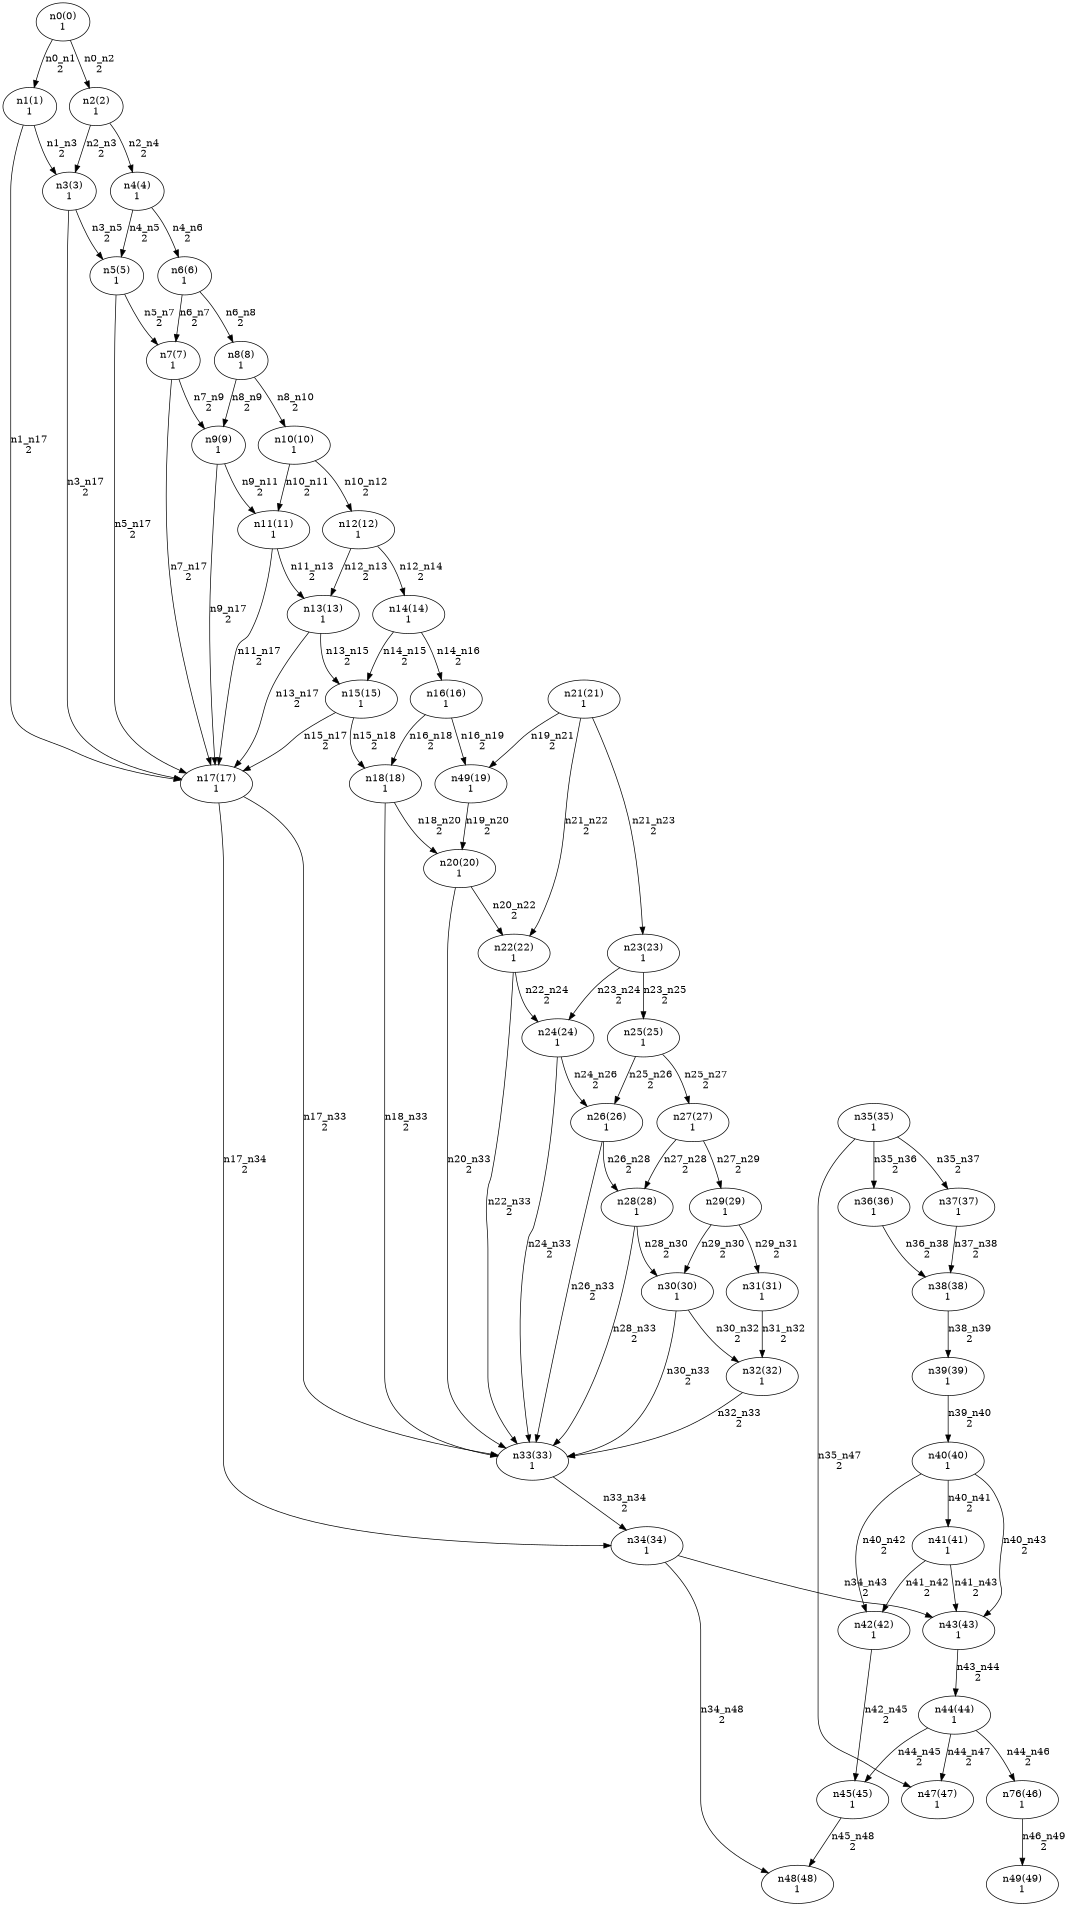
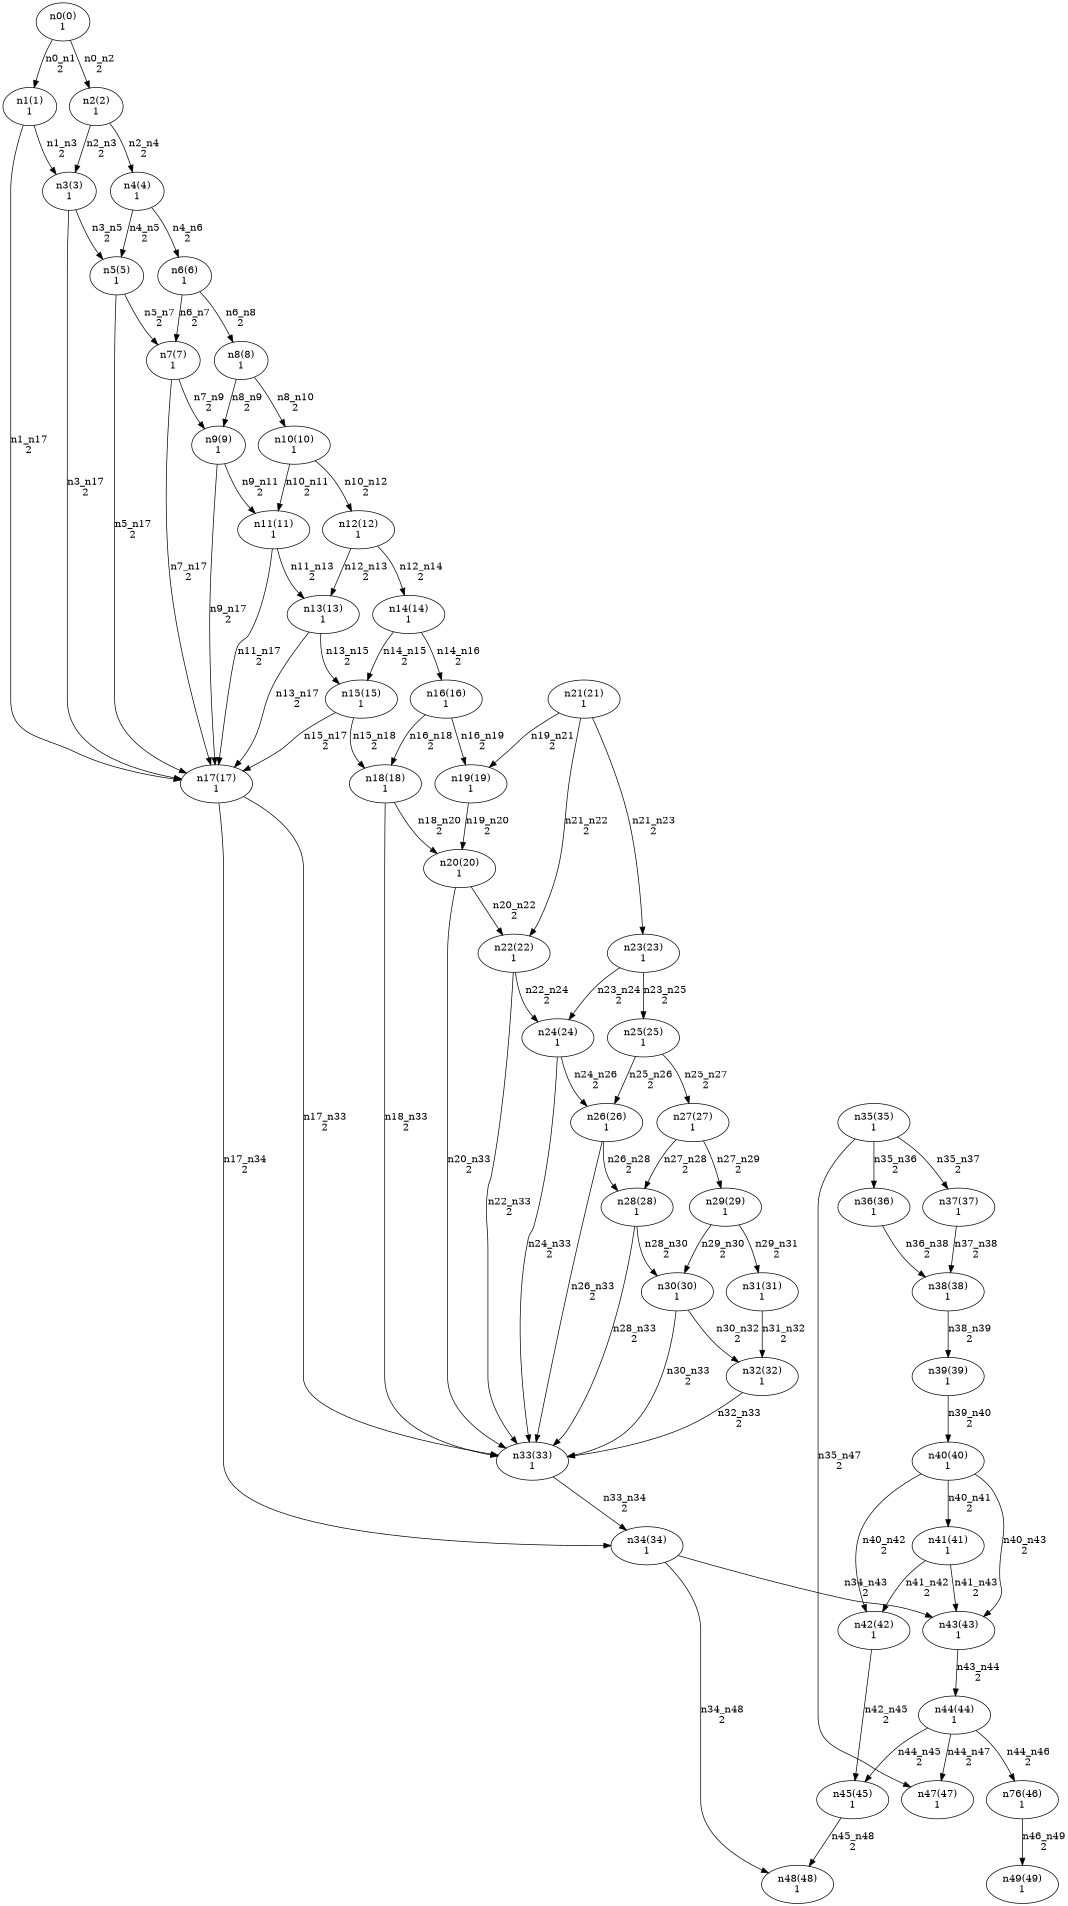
node "n49(19) 1": label "n49(19) 1" -> "n19(19) 1"
